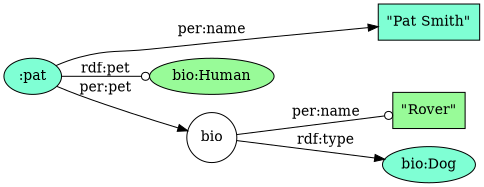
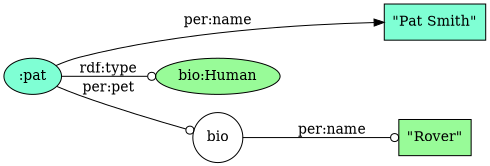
edge ":pat" -> "bio:Human": label "rdf:pet" -> "rdf:type"
edge ":pat" -> "bio": arrowhead normal -> odot
node "bio:Dog": removed
